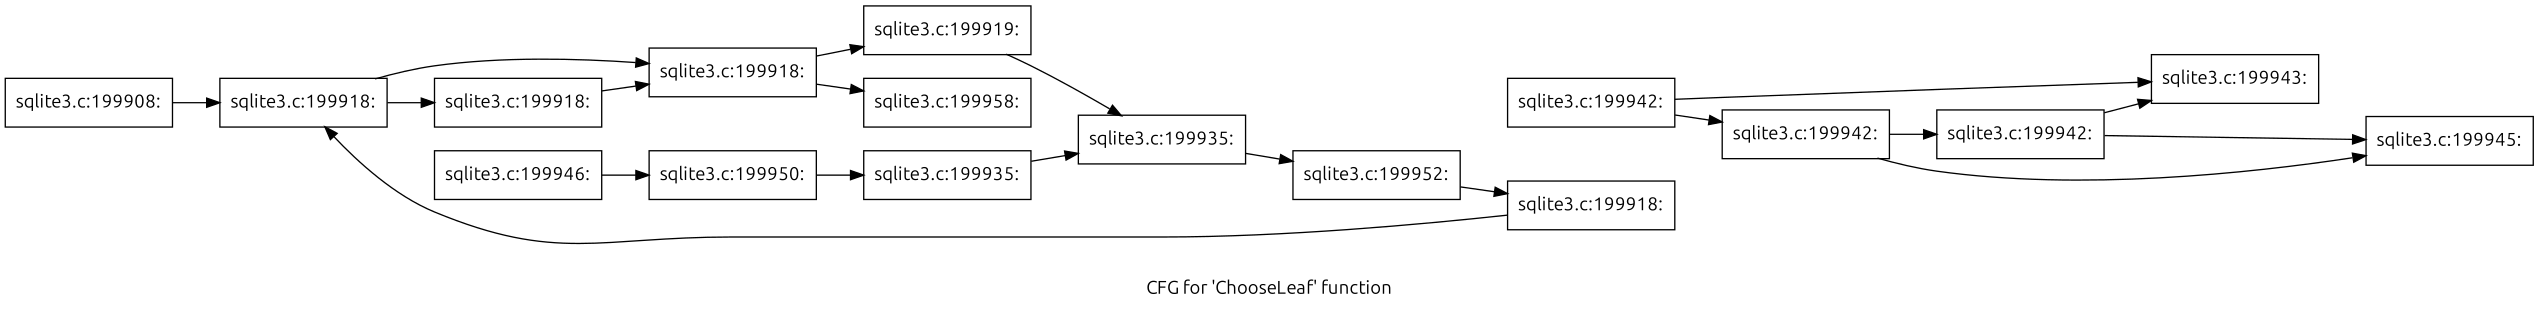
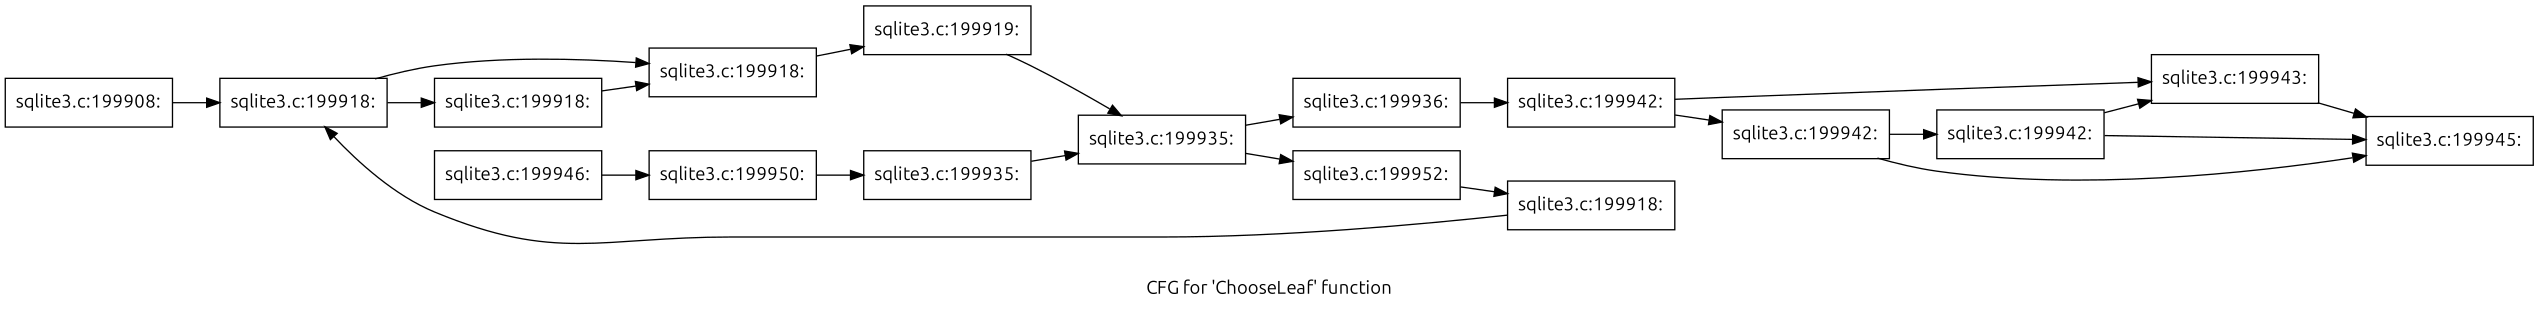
node "sqlite3.c:199958:": removed
node "sqlite3.c:199936:": added
edge "sqlite3.c:199943:" -> "sqlite3.c:199945:": added
